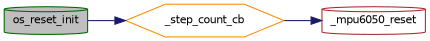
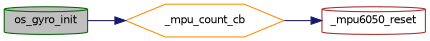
node "os_reset_init": label "os_reset_init" -> "os_gyro_init"
node "_step_count_cb": label "_step_count_cb" -> "_mpu_count_cb"
